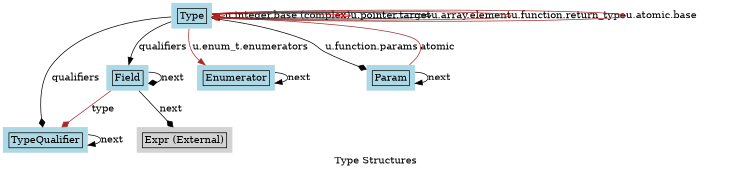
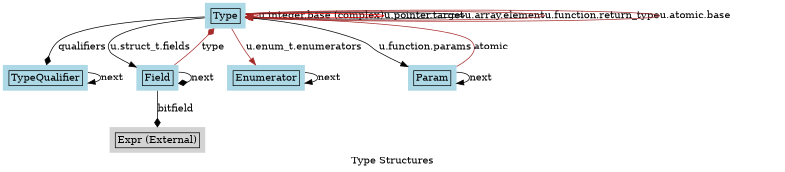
edge "Type" -> "Param": arrowhead diamond -> normal
edge "Type" -> "Field": label "qualifiers" -> "u.struct_t.fields"
edge "Field" -> "TypeQualifier": now "Field" -> "Type"
edge "Field" -> "Expr (External)": label "next" -> "bitfield"
